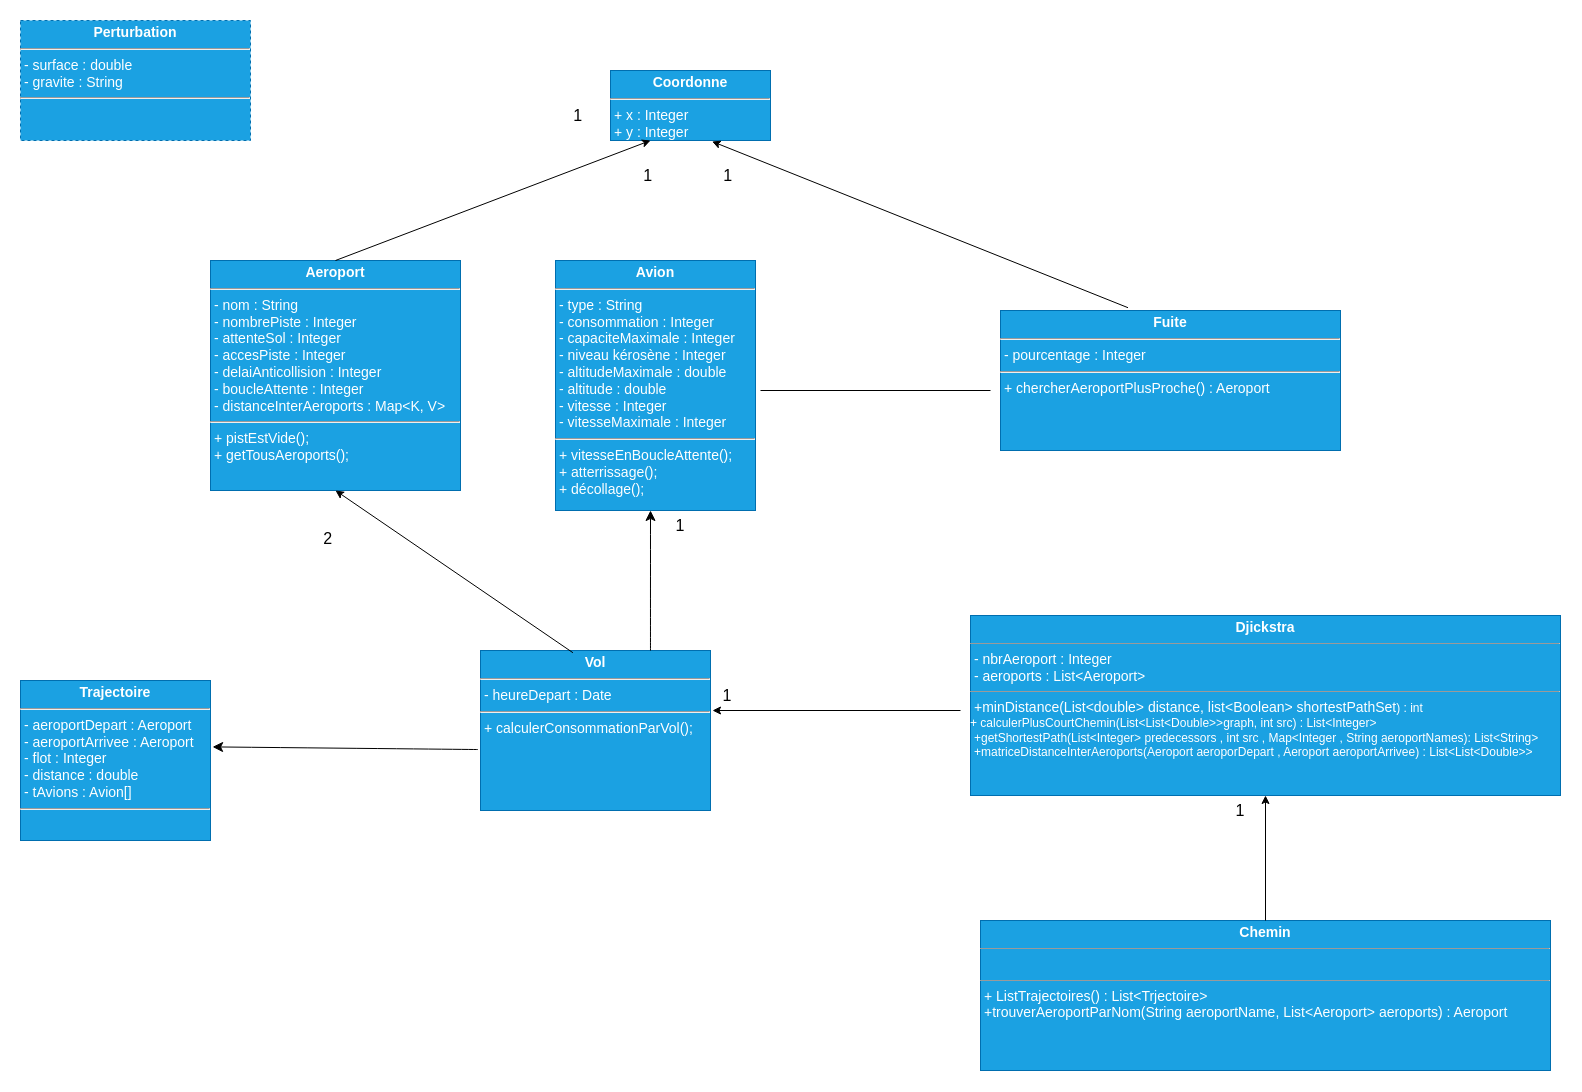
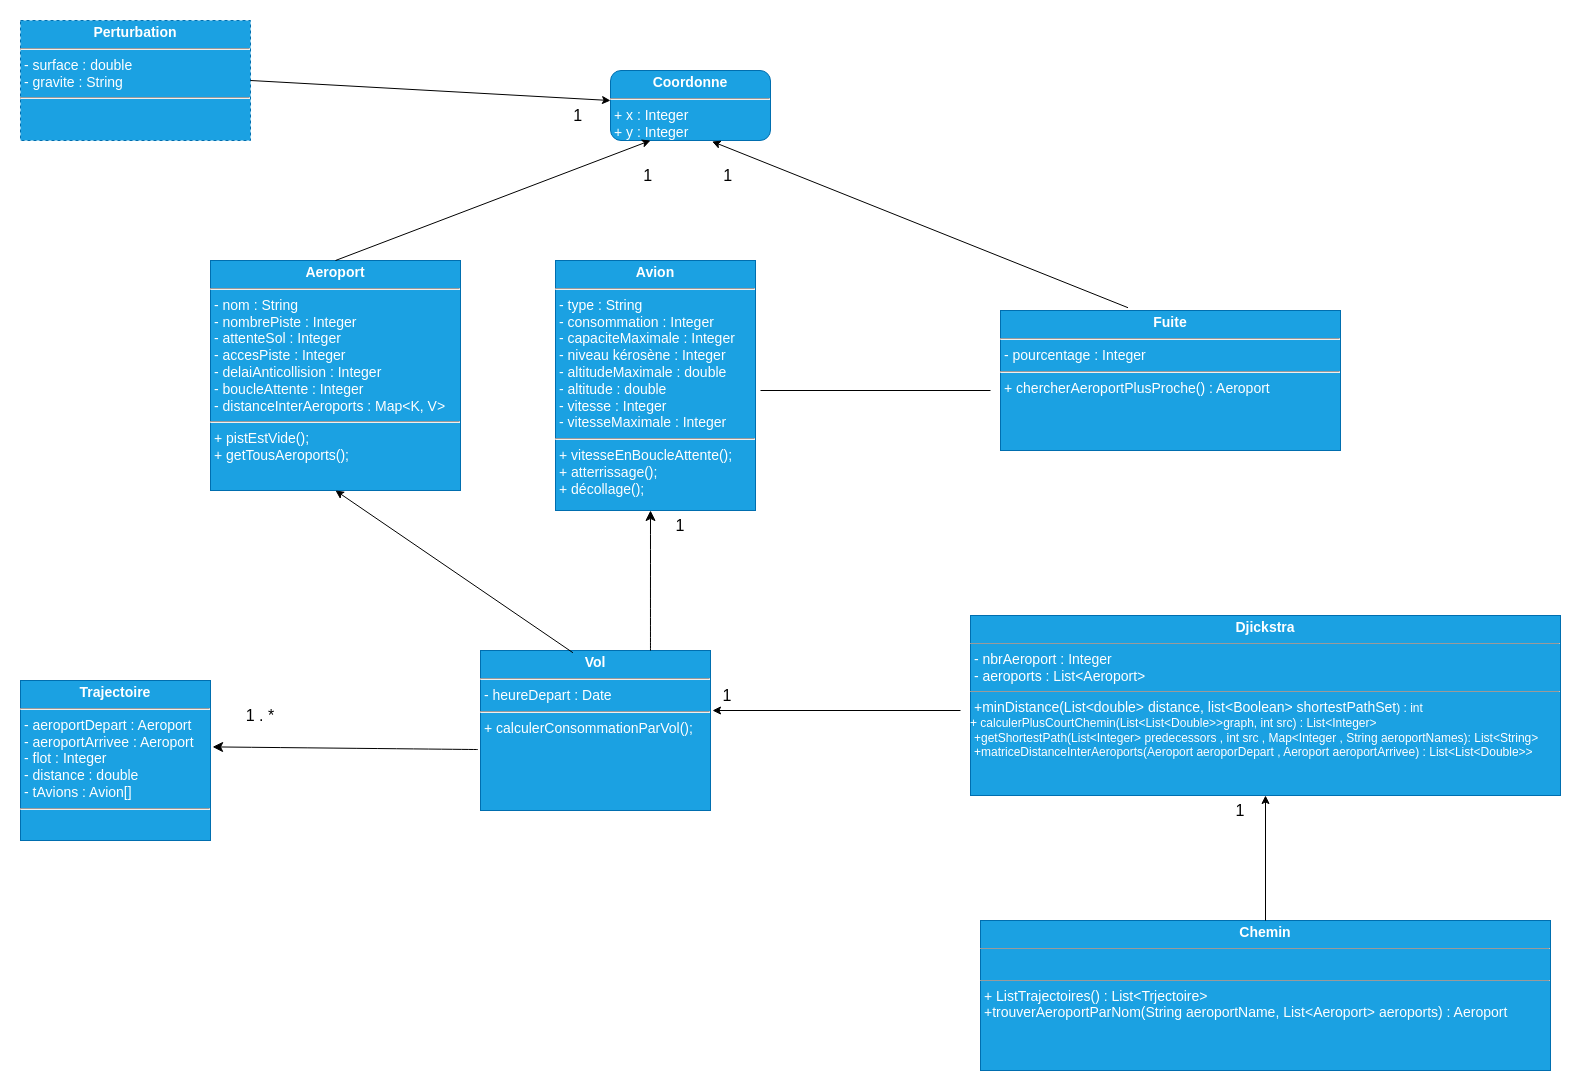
edge "Perturbation - surface : double - gravite : String" -> "Coordonne + x : Integer + y : Integer": added
node "Coordonne + x : Integer + y : Integer": shape rectangle -> rounded rectangle
node "2": removed
node "1 . *": added
